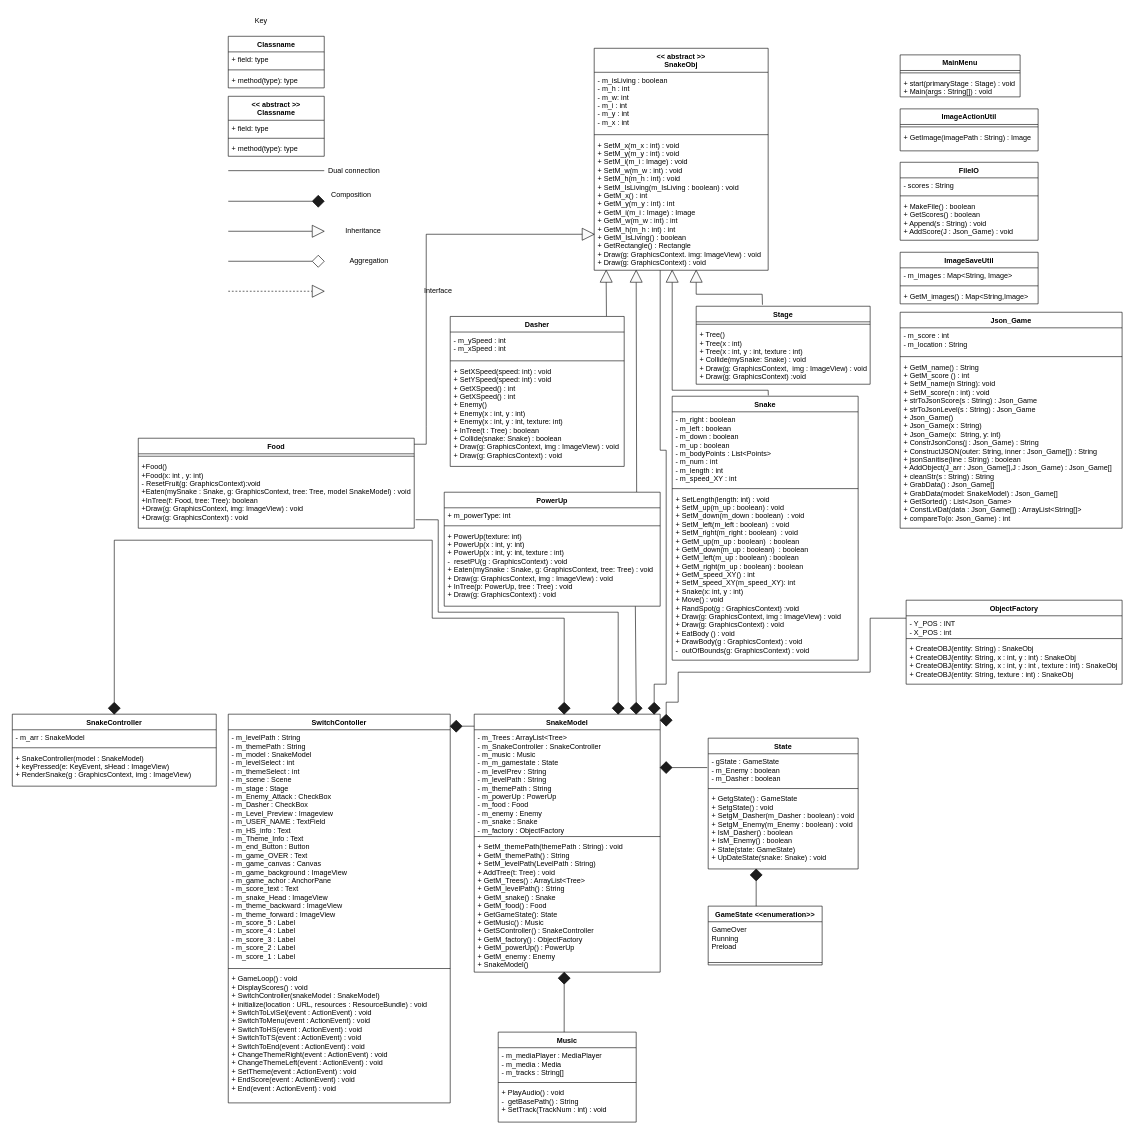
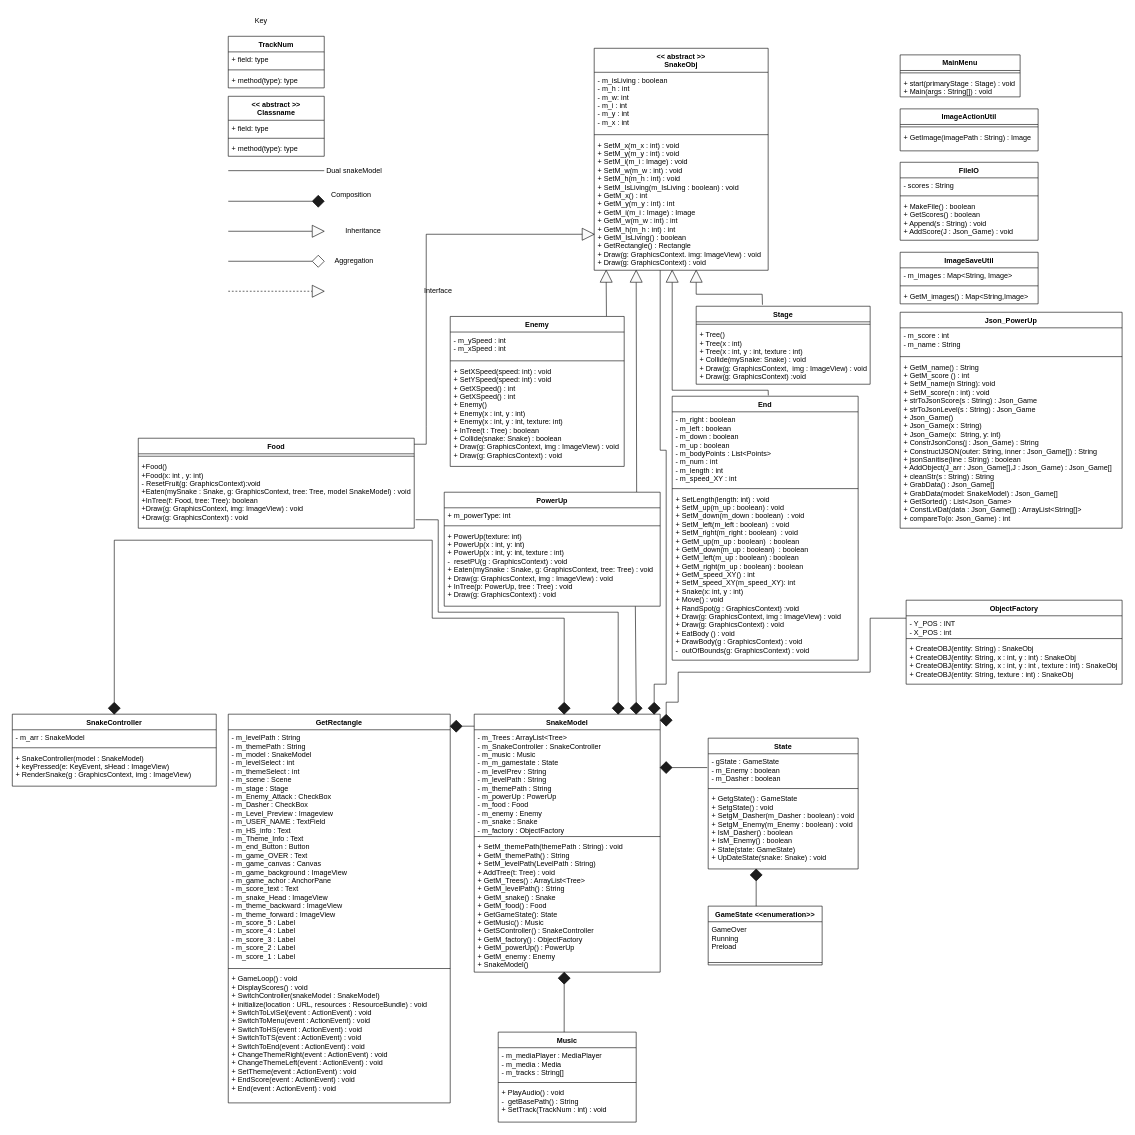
node "Classname": label "Classname" -> "TrackNum"
node "Dual connection": label "Dual connection" -> "Dual snakeModel"
node "Aggregation": moved (369, 261) -> (354, 261)
node "Json_Game": label "Json_Game" -> "Json_PowerUp"
node "Dasher": label "Dasher" -> "Enemy"
node "- m_score : int - m_location : String": label "- m_score : int - m_location : String" -> "- m_score : int - m_name : String"
node "Snake": label "Snake" -> "End"
node "SwitchContoller": label "SwitchContoller" -> "GetRectangle"
